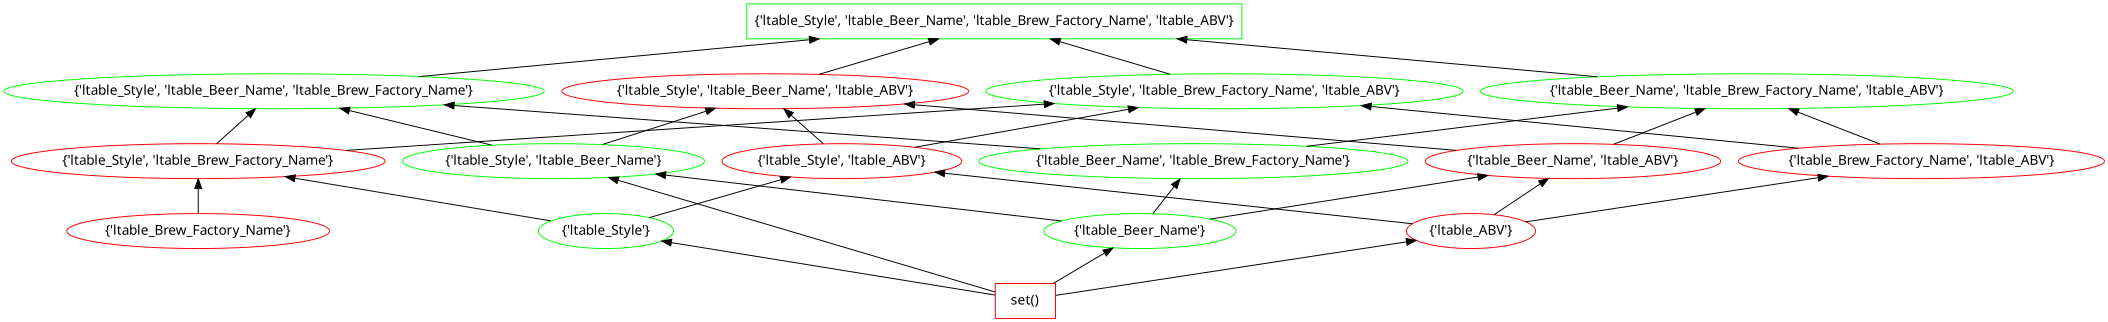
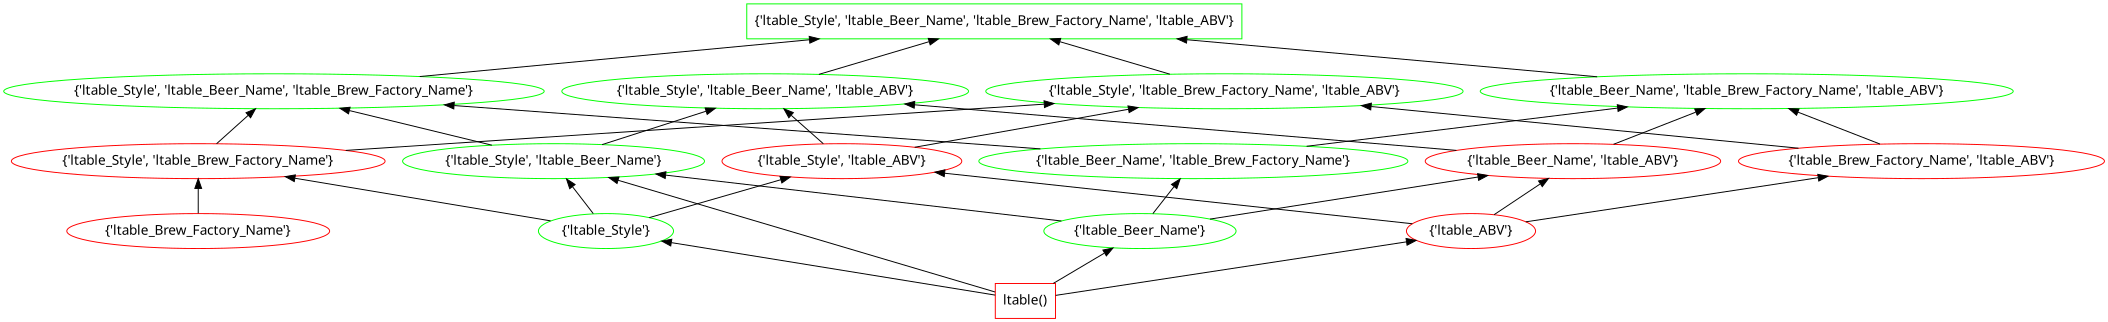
node "{'ltable_Style', 'ltable_Beer_Name', 'ltable_ABV'}": color red -> green
edge "{'ltable_Style'}" -> "{'ltable_Style', 'ltable_Beer_Name'}": added
node "set()": label "set()" -> "ltable()"
